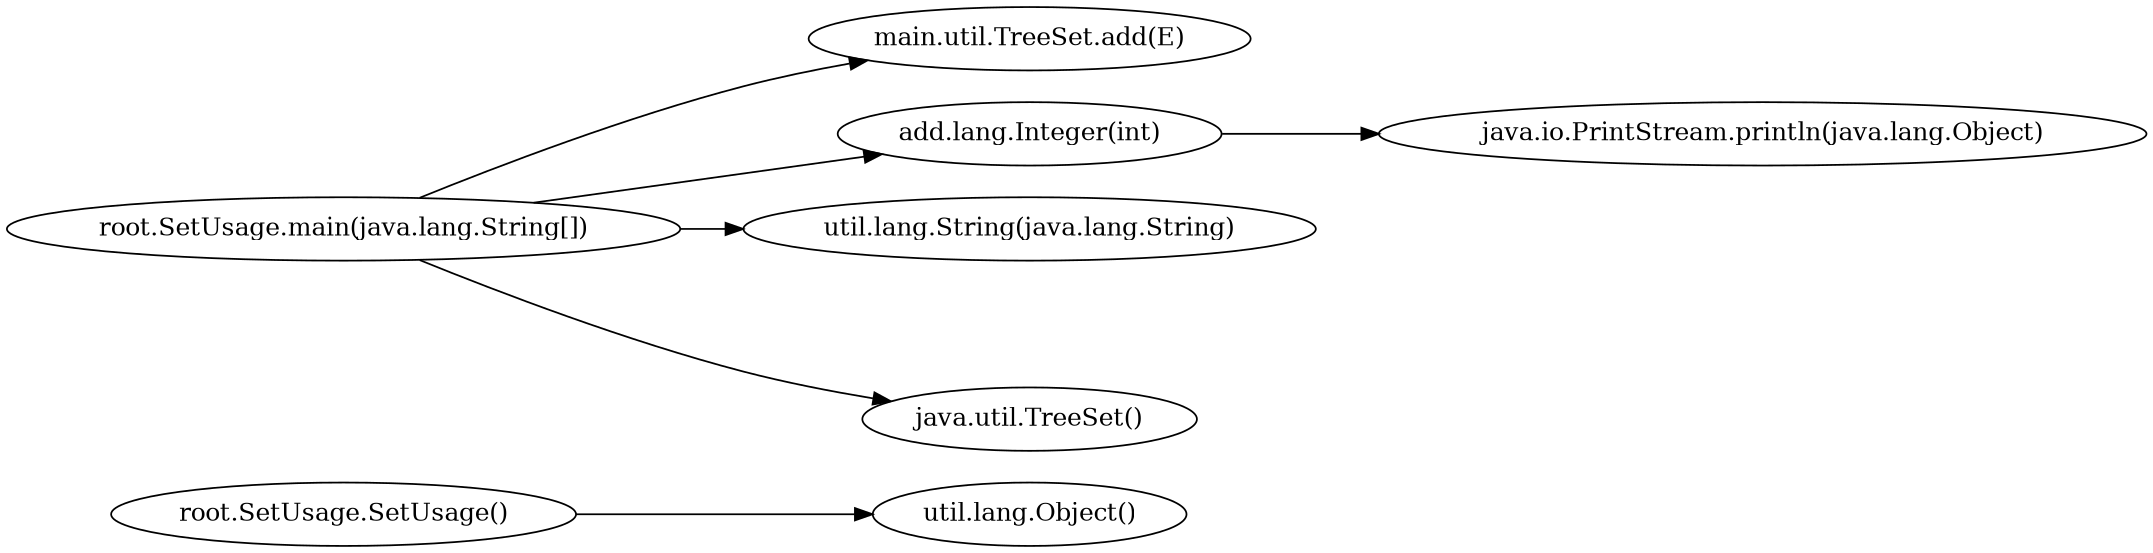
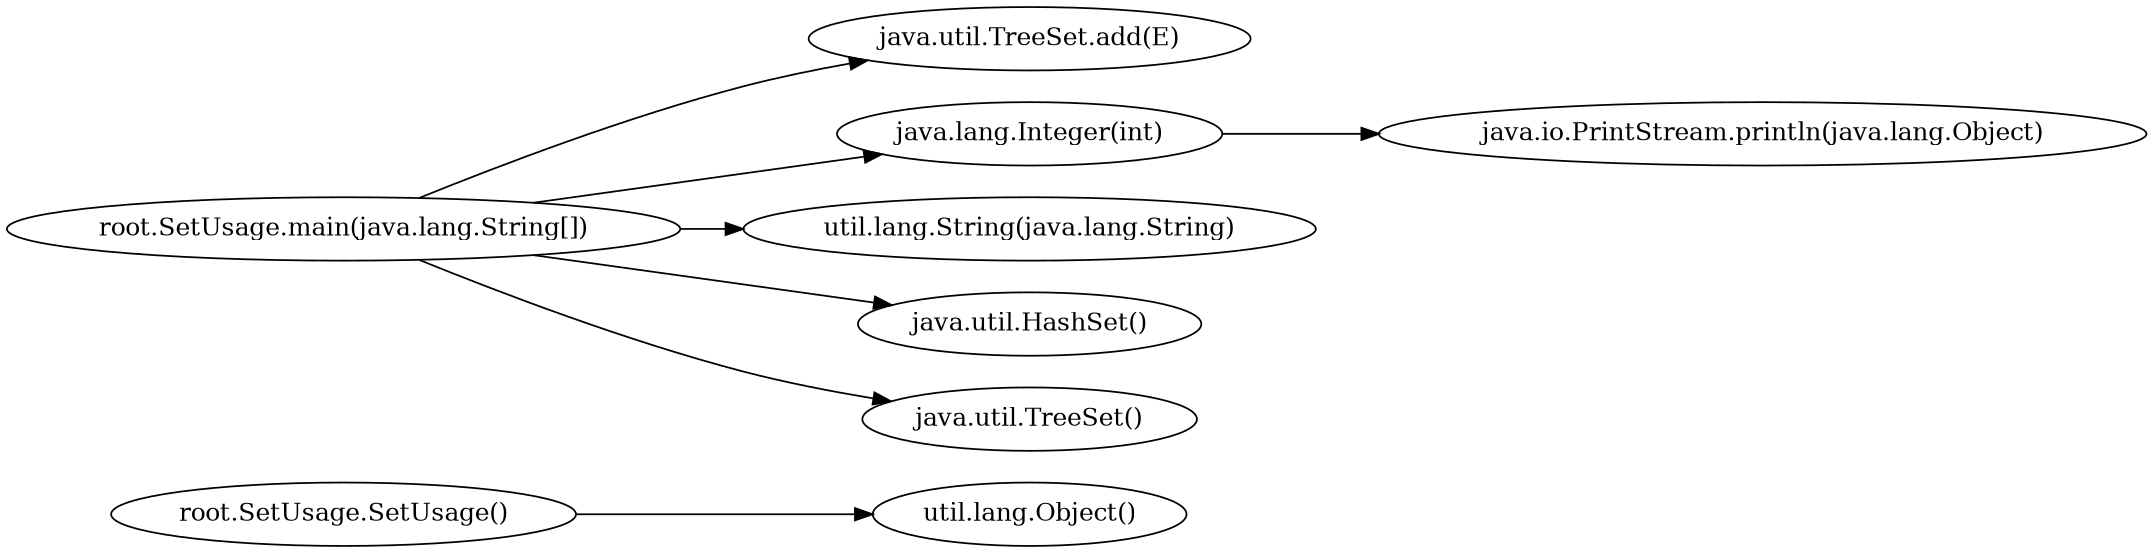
node "main.util.TreeSet.add(E)": label "main.util.TreeSet.add(E)" -> "java.util.TreeSet.add(E)"
node "add.lang.Integer(int)": label "add.lang.Integer(int)" -> "java.lang.Integer(int)"
node "java.util.HashSet()": added
